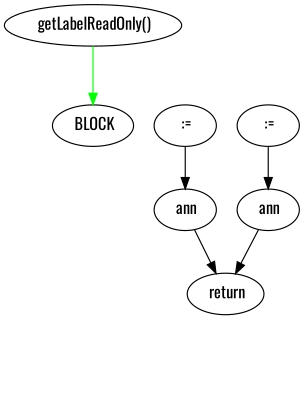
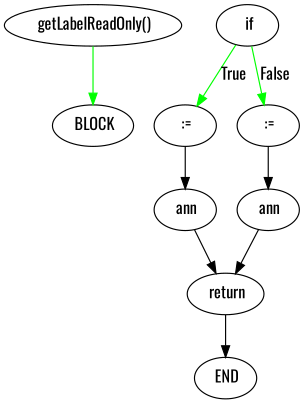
node "if": added
node "END": added
